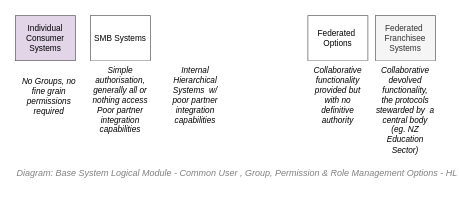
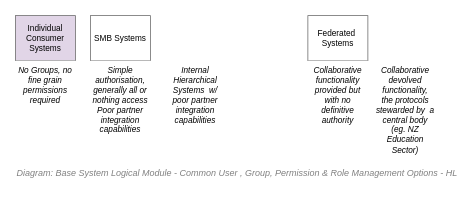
node "Federated Options": label "Federated Options" -> "Federated Systems"
node "Federated Franchisee Systems": removed
node "No Groups, no fine grain permissions required": moved (49, 109) -> (45, 98)
